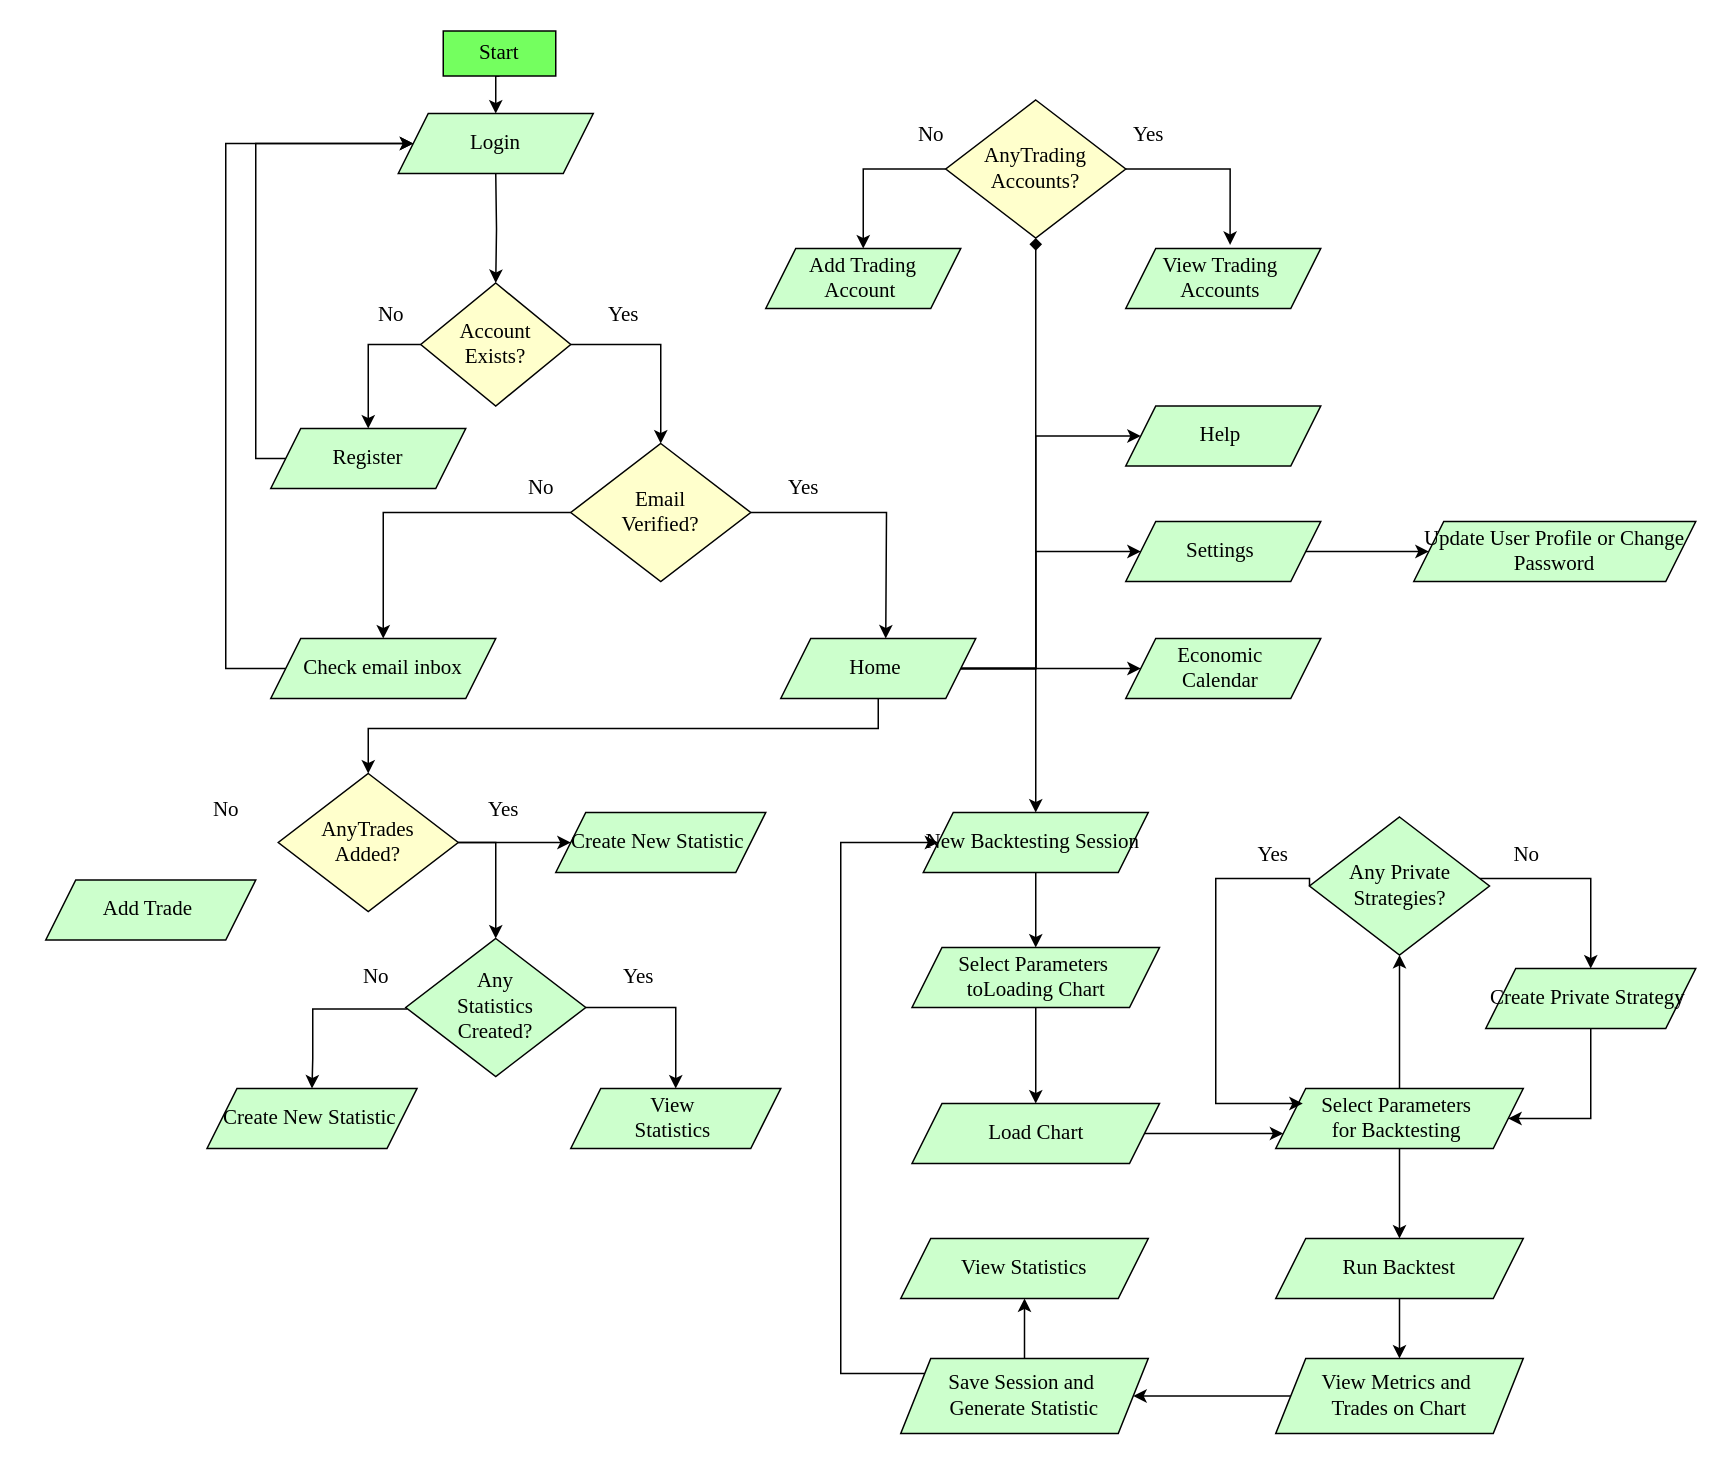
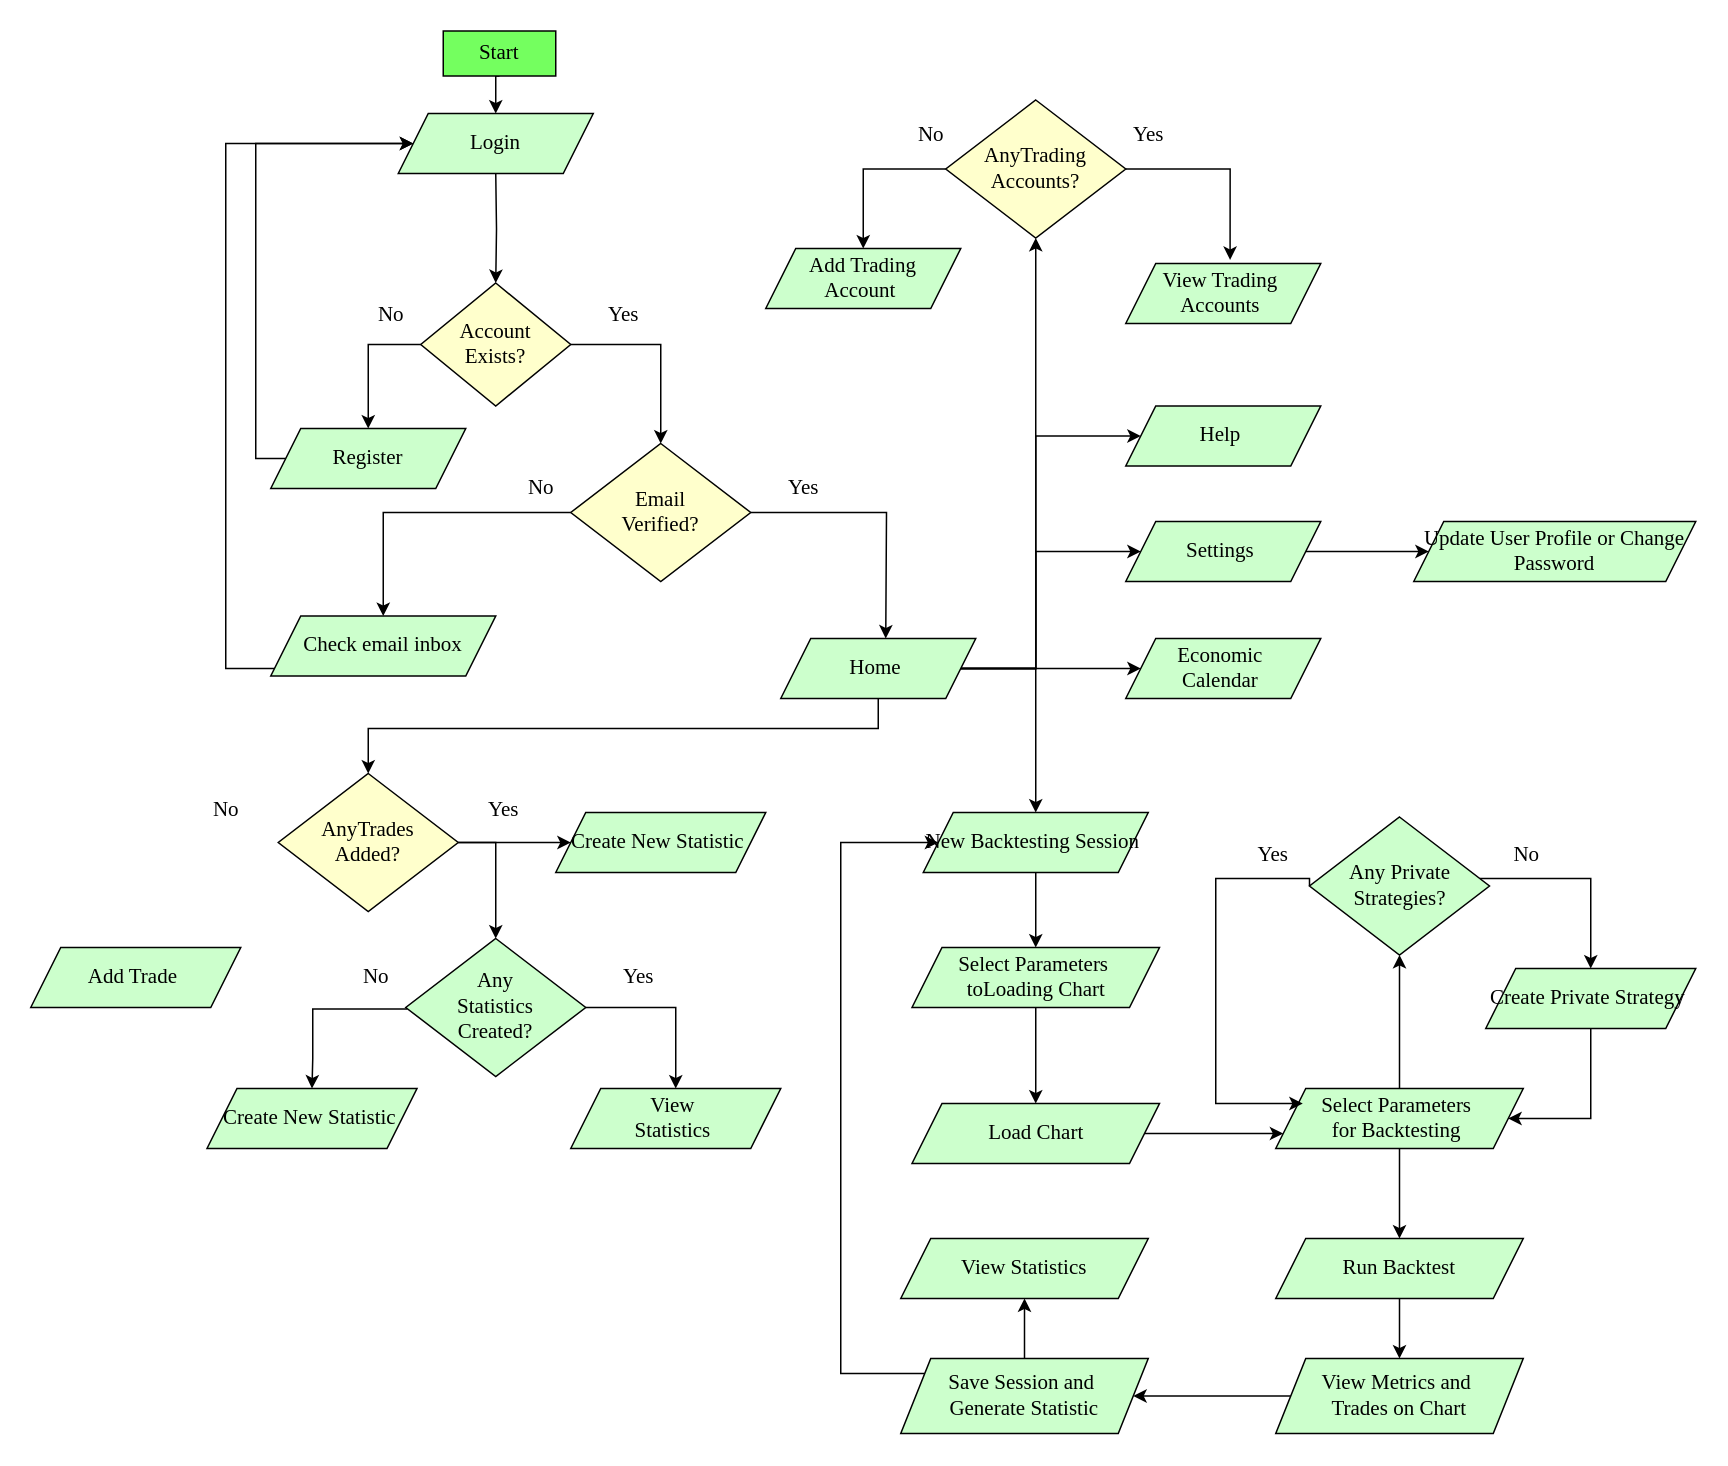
edge "Home" -> "AnyTrading Accounts?": arrowhead diamond -> classic
node "View Trading Accounts": moved (1223, 278) -> (1223, 293)
node "Check email inbox": moved (383, 668) -> (383, 646)
node "Add Trade": moved (151, 910) -> (136, 977)
